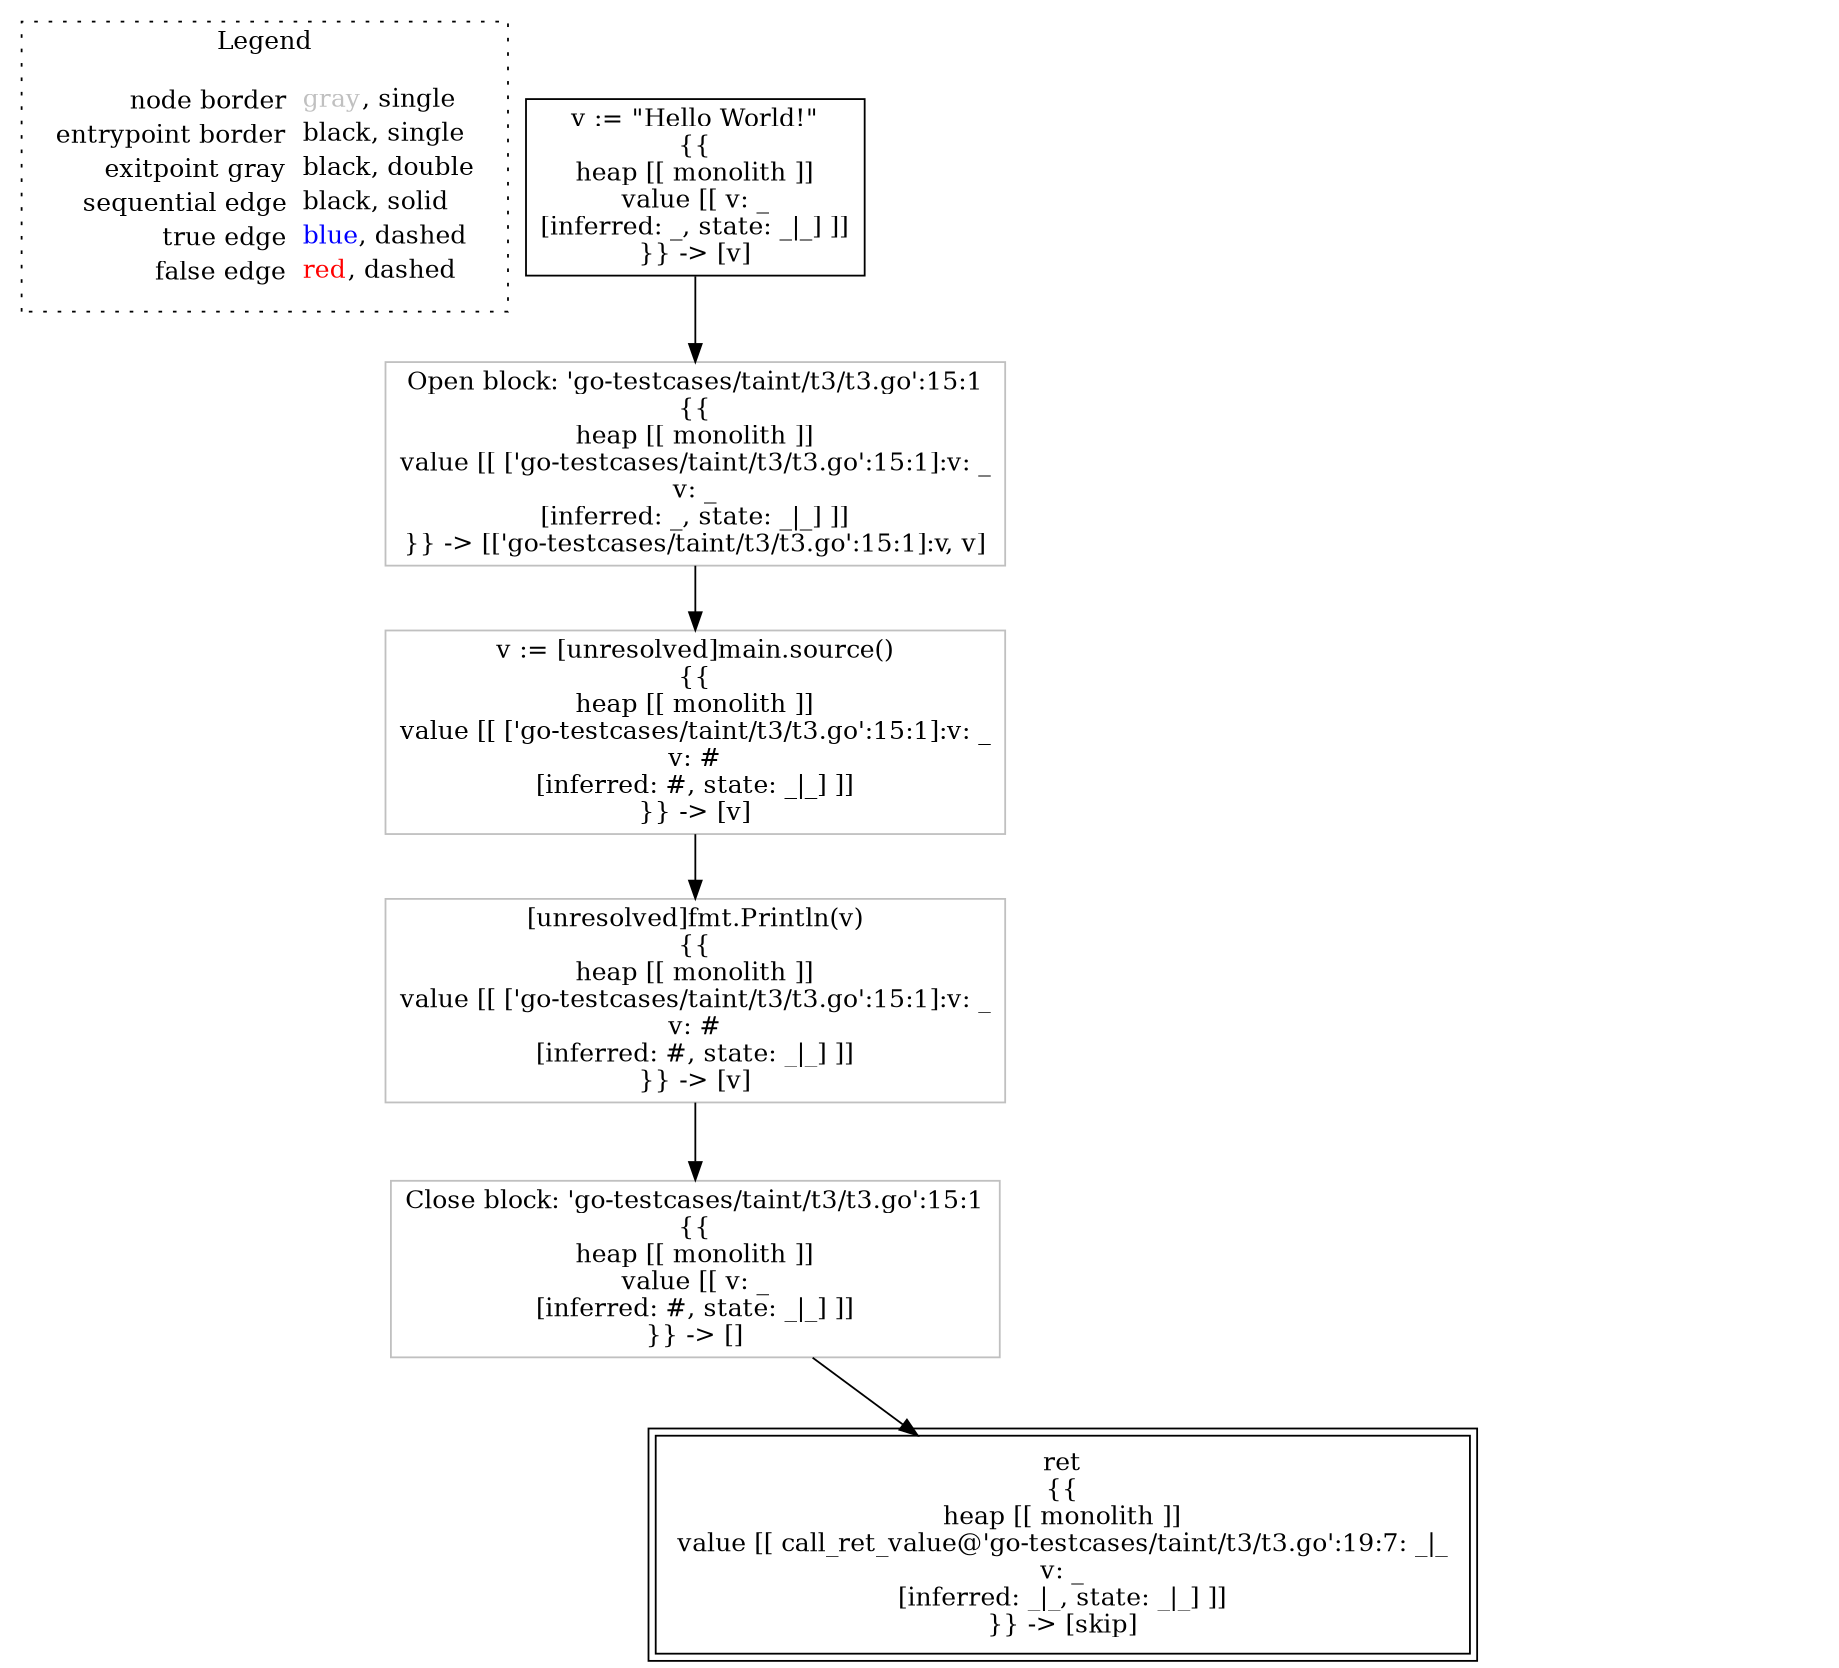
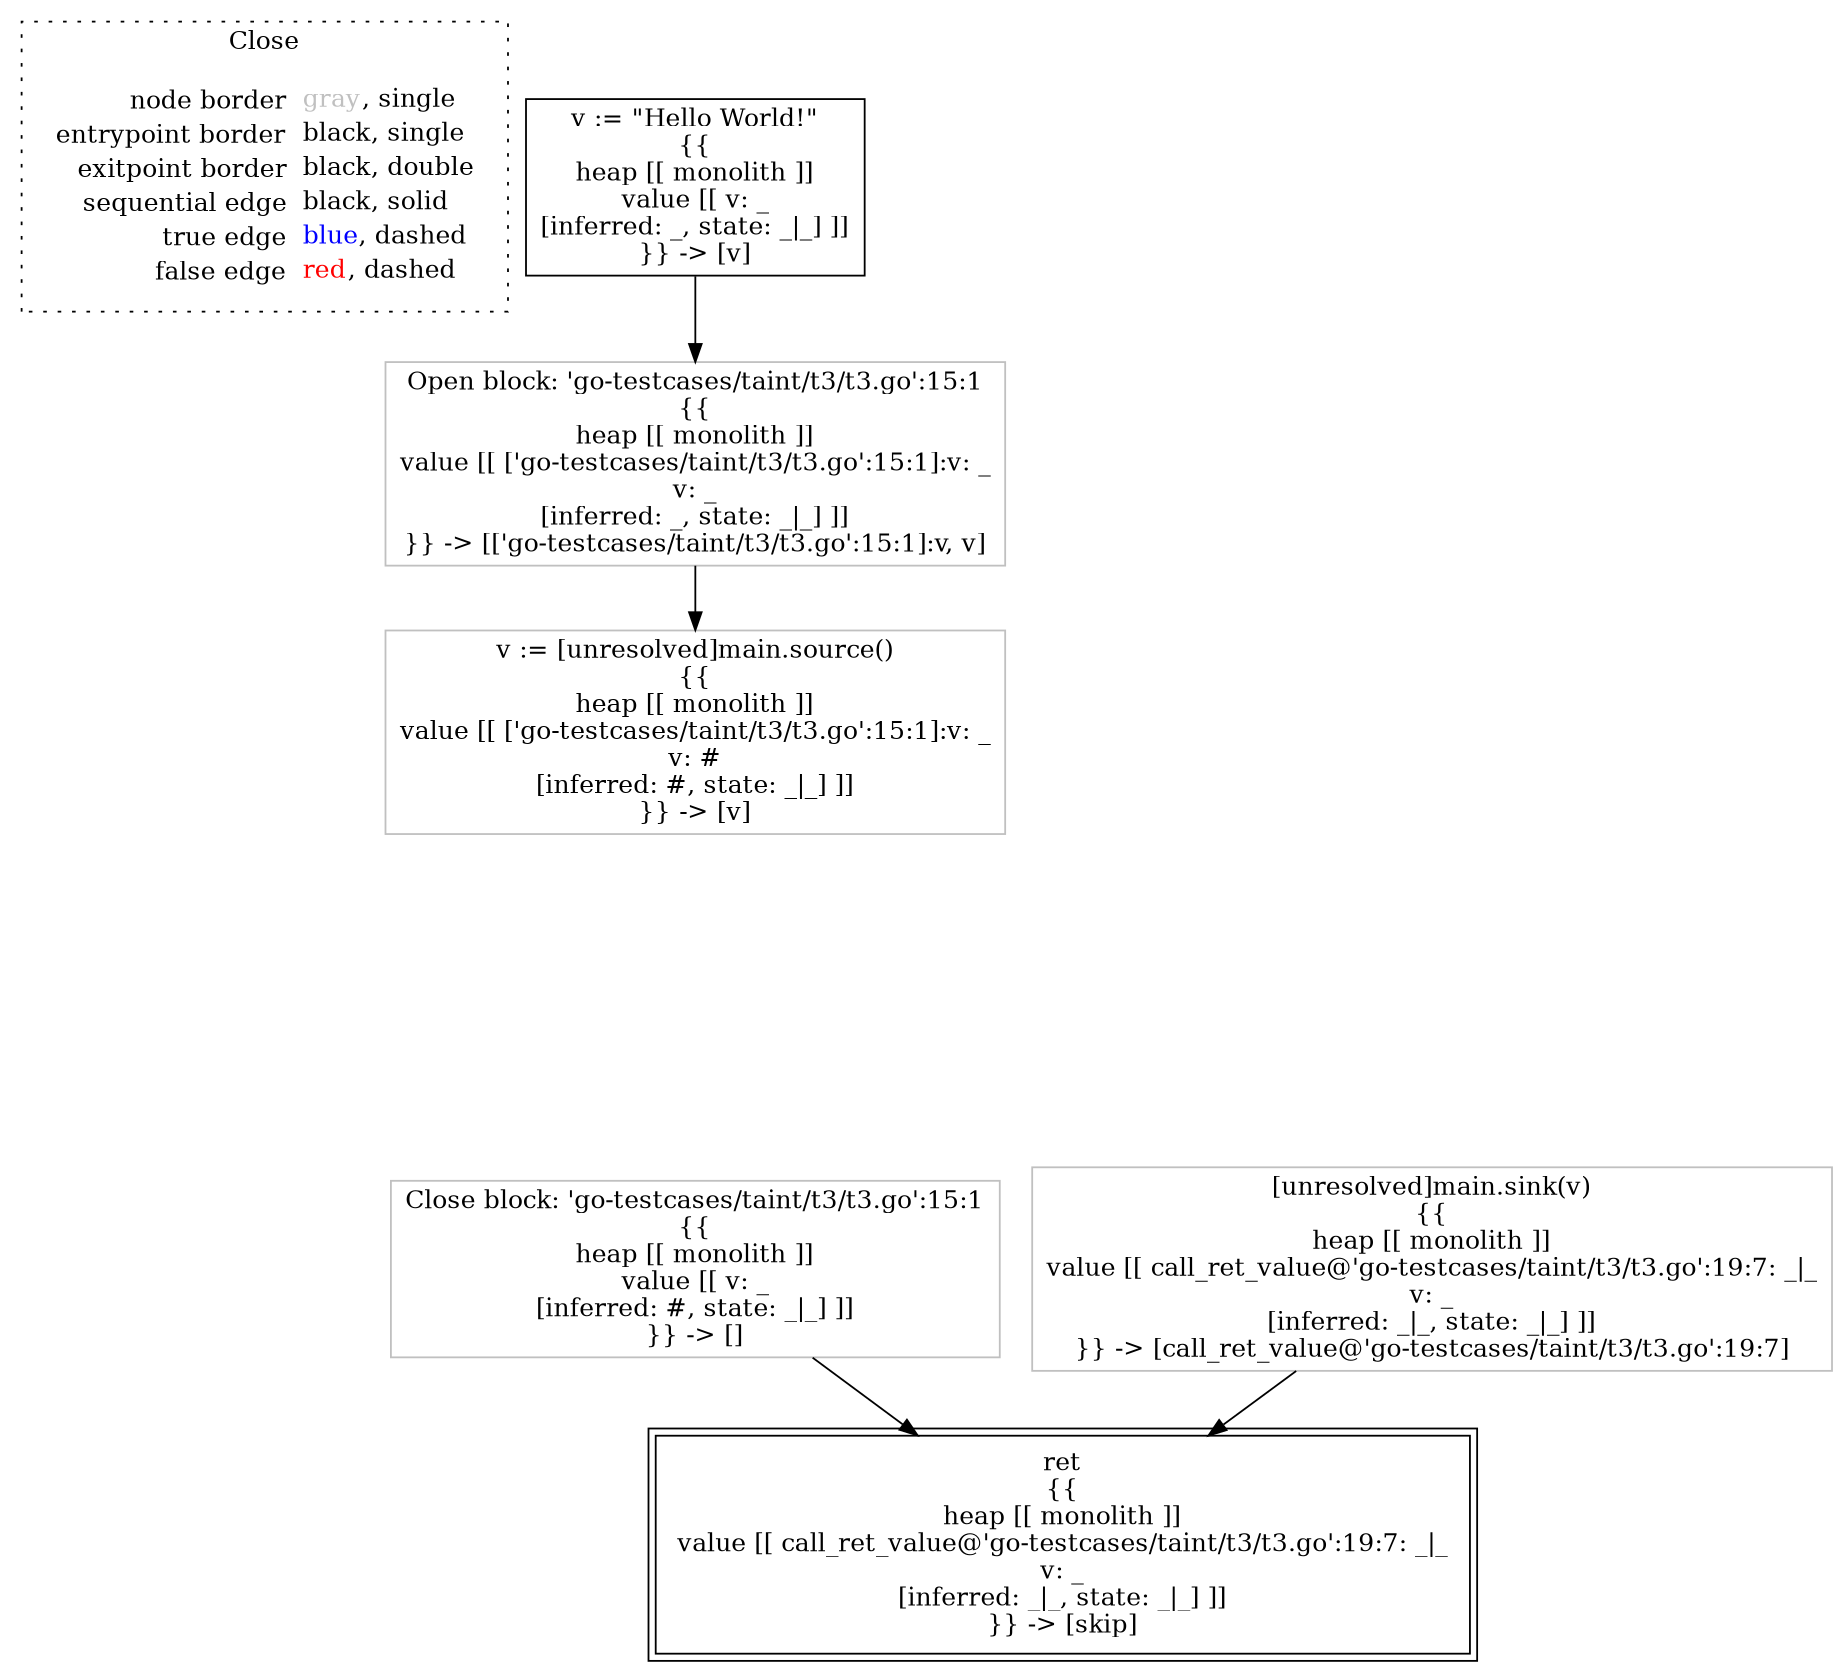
cluster "Legend": label "Legend" -> "Close"
node "node border": text "exitpoint gray" -> "exitpoint border"
node "[unresolved]fmt.Println(v)": removed
node "[unresolved]main.sink(v)": added
